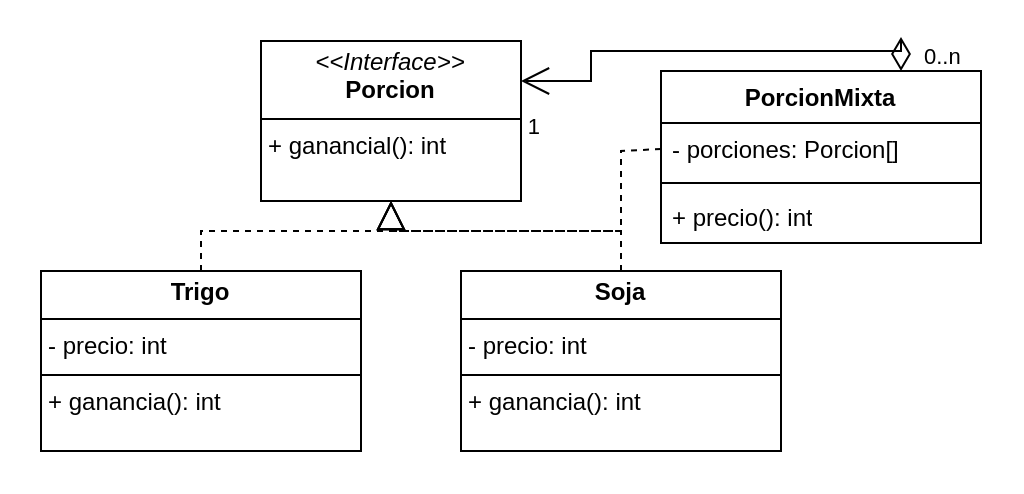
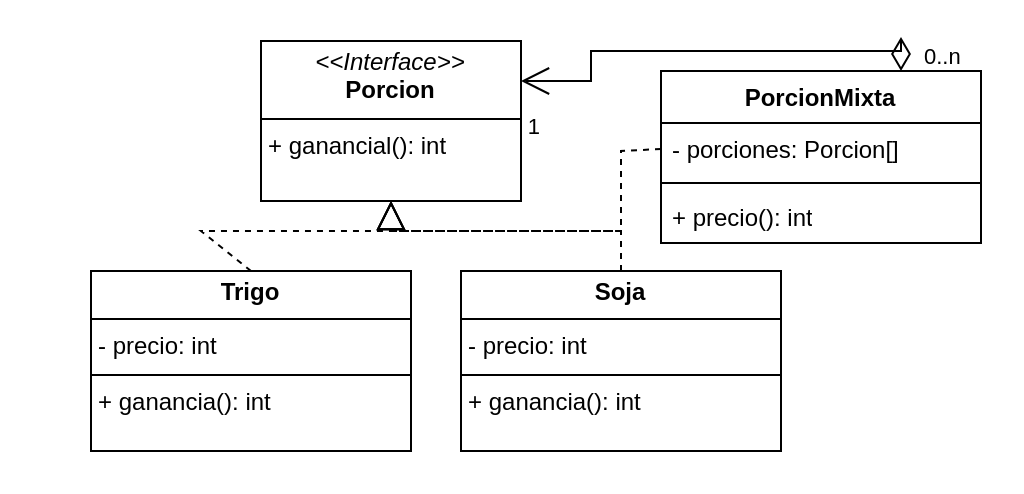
node "Trigo - precio: int + ganancia(): int": moved (201, 361) -> (251, 361)
